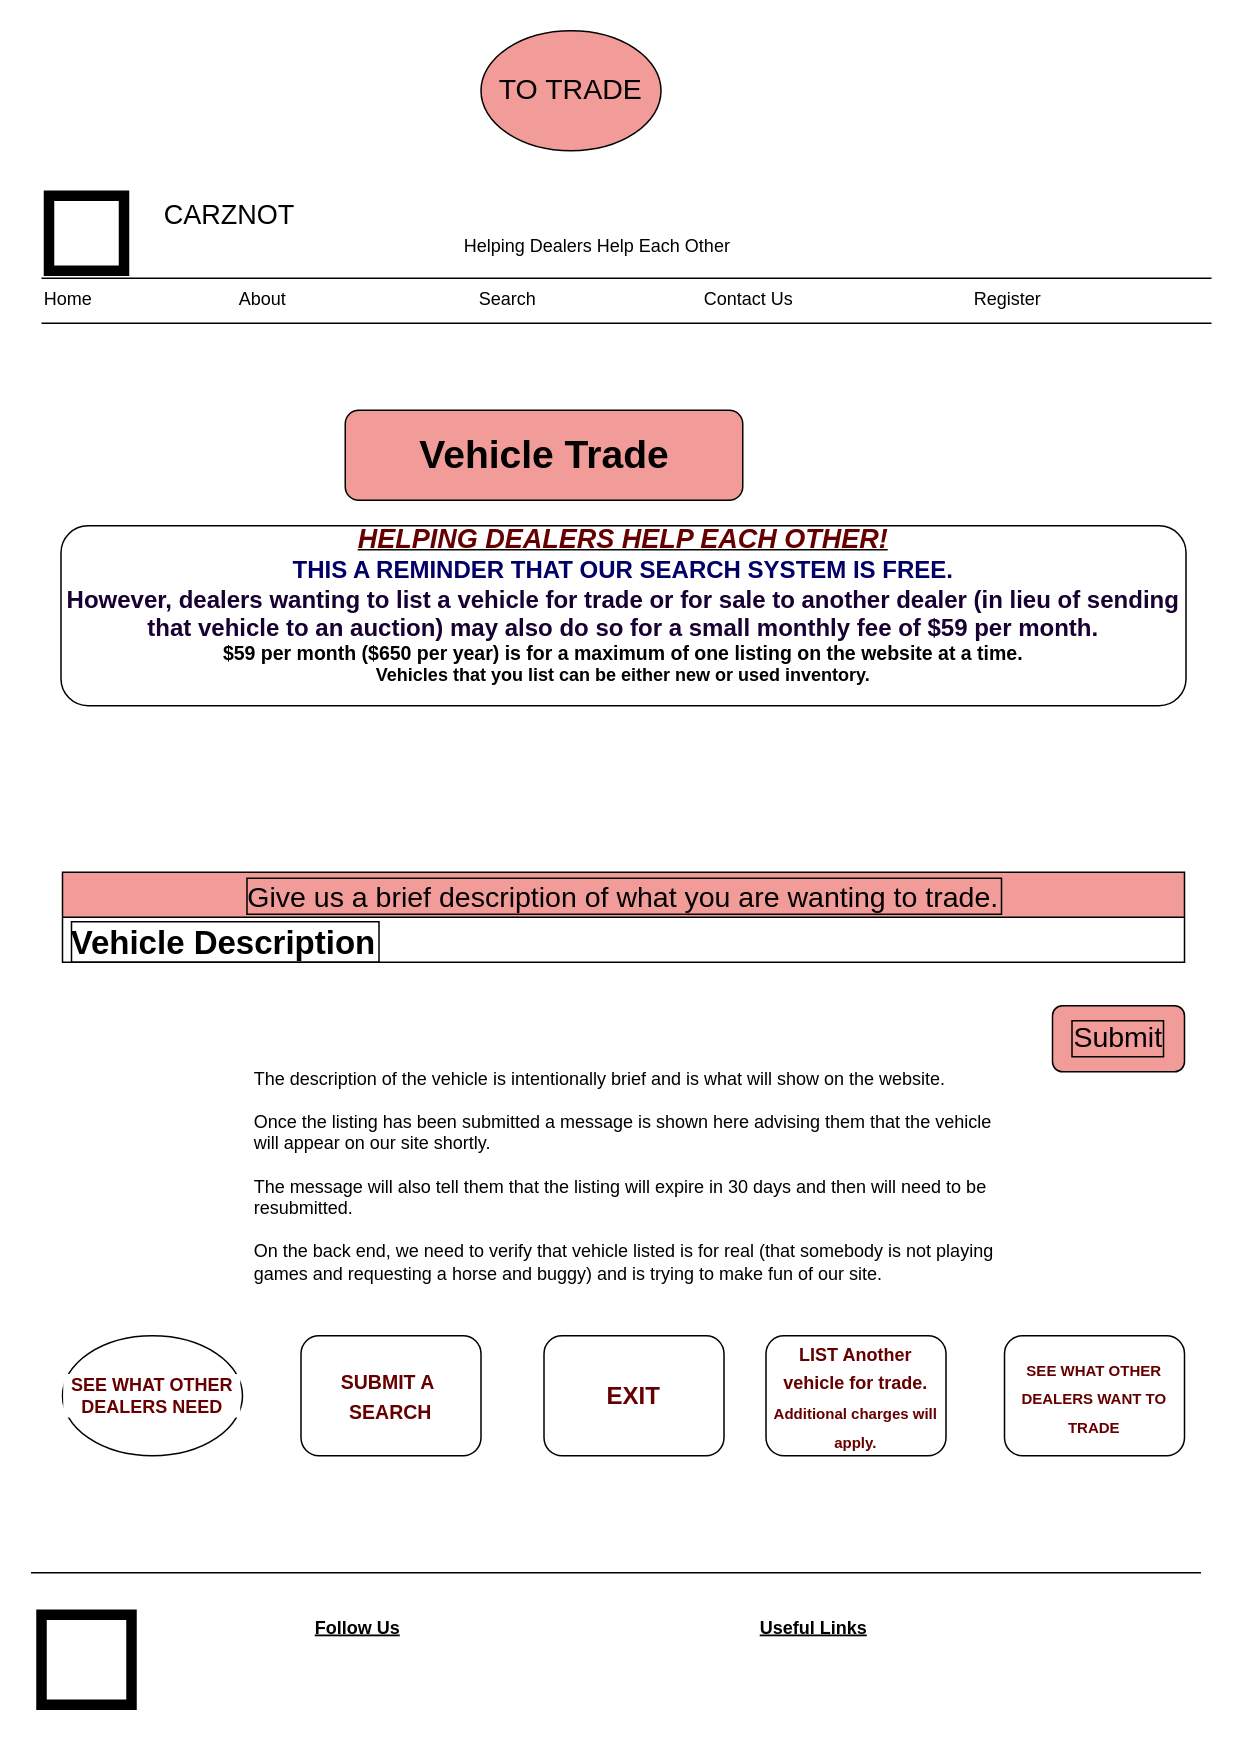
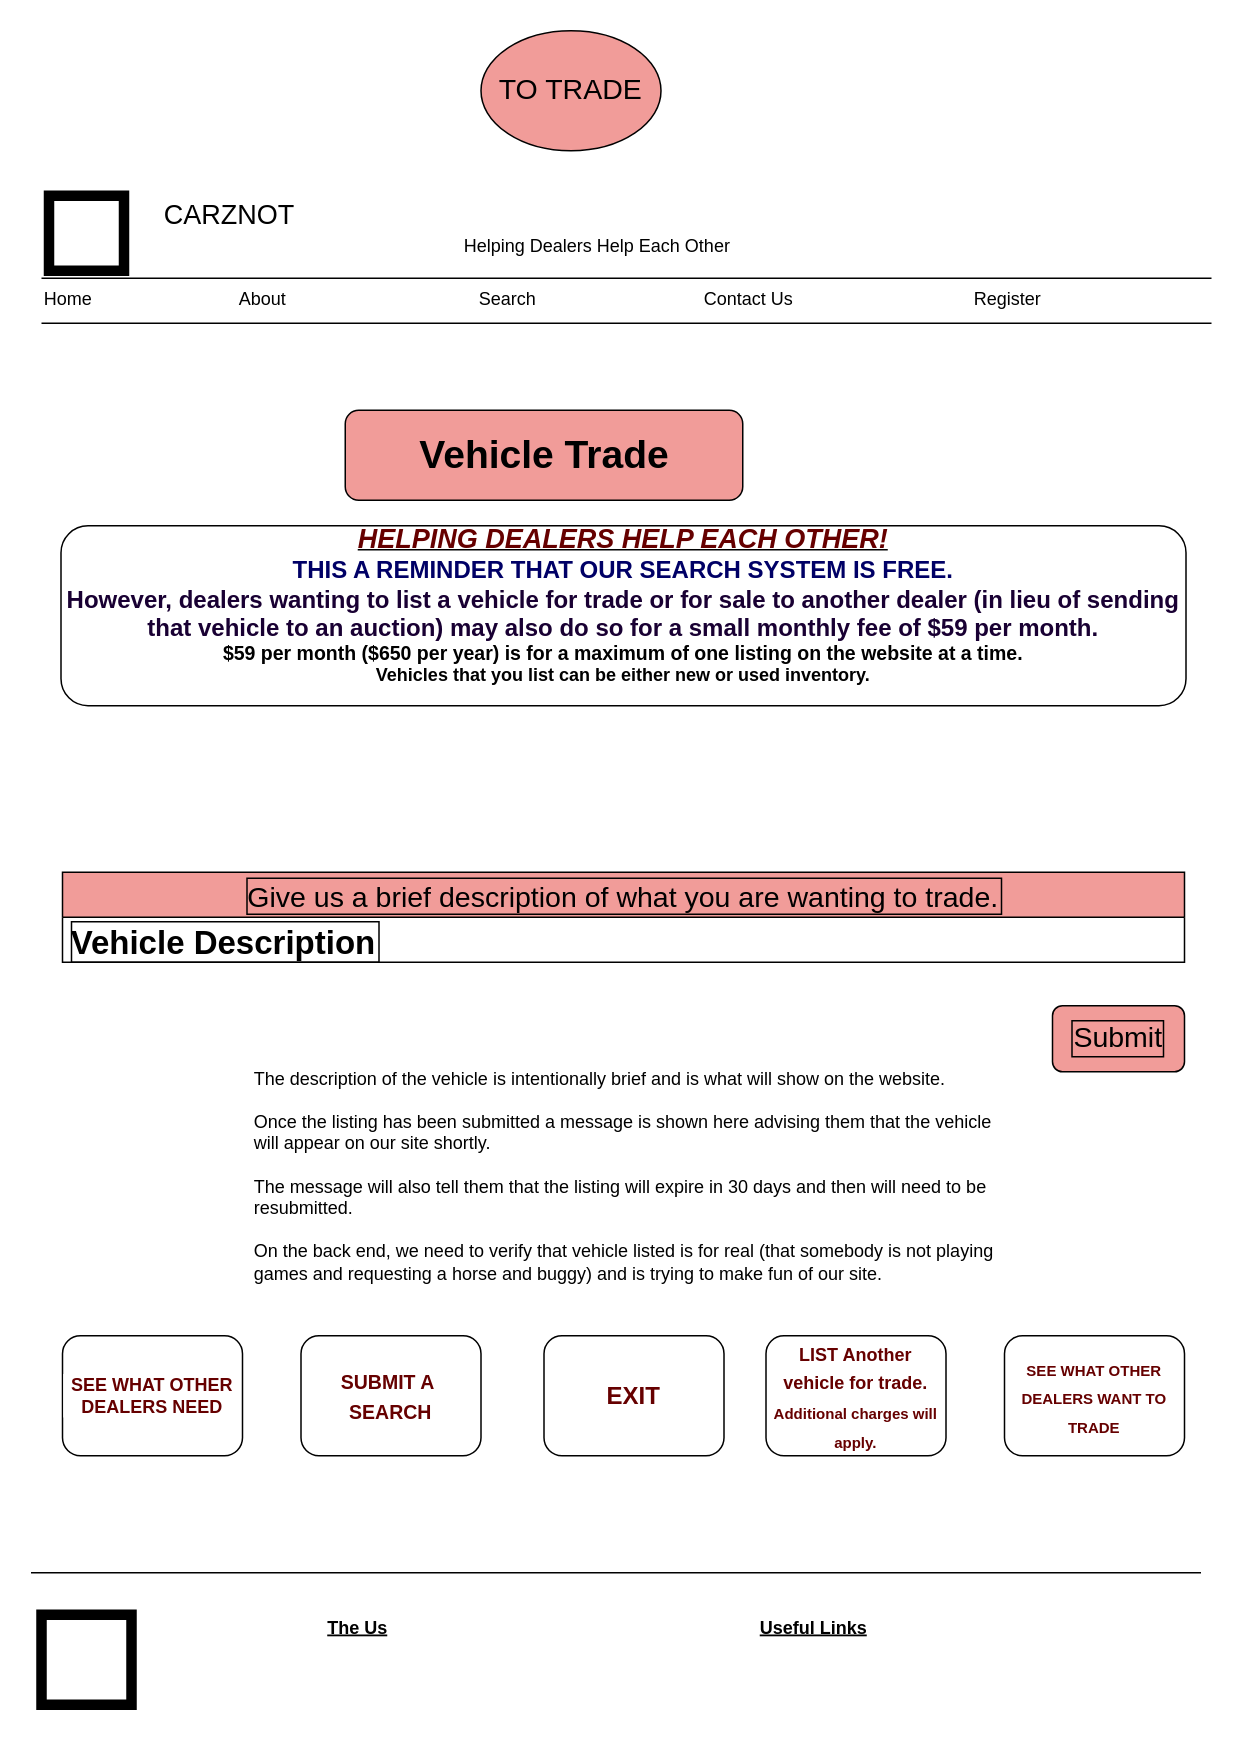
node "SEE WHAT OTHER DEALERS NEED": shape ellipse -> rounded rectangle
node "Follow Us": label "Follow Us" -> "The Us"
